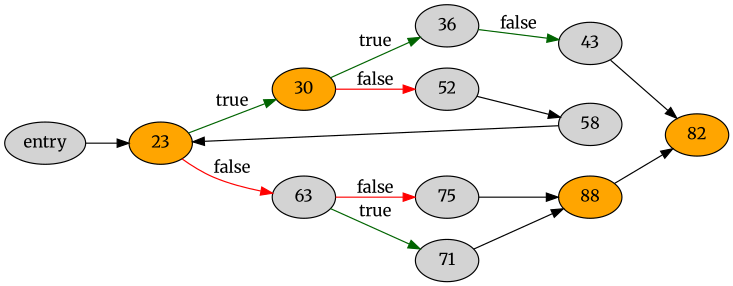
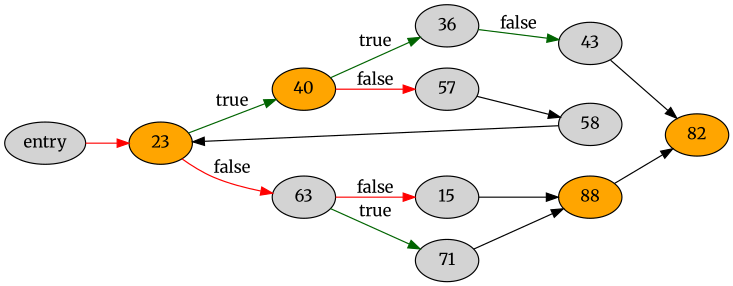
node "30": label "30" -> "40"
node "52": label "52" -> "57"
edge "entry" -> "23": color black -> red
node "75": label "75" -> "15"
